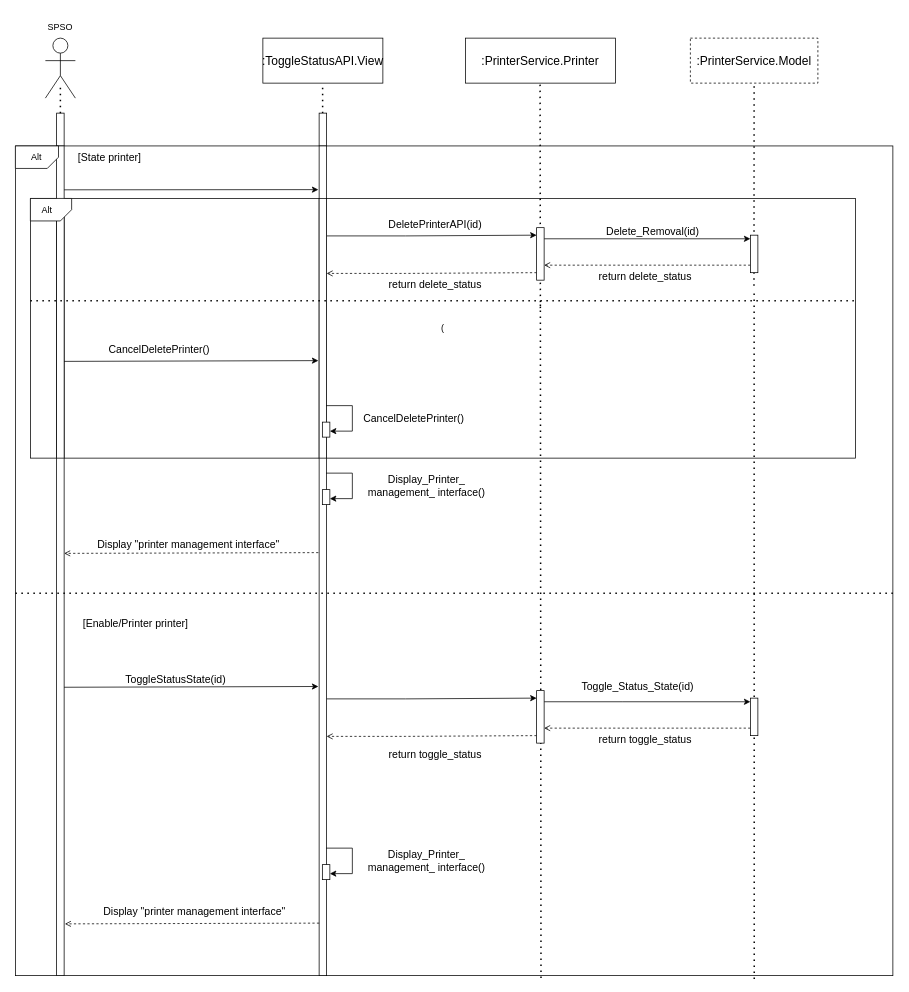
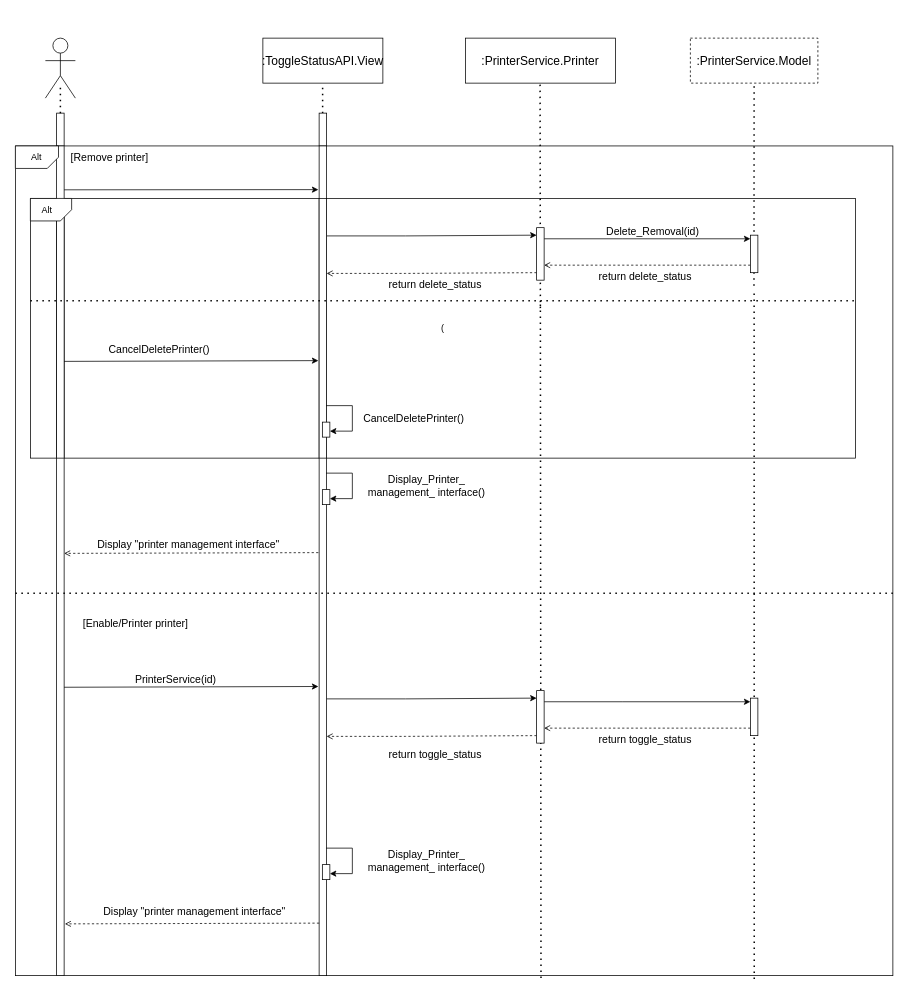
node "SPSO": removed
node "[State printer]": label "[State printer]" -> "[Remove printer]"
node "DeletePrinterAPI(id)": removed
node "ToggleStatusState(id)": label "ToggleStatusState(id)" -> "PrinterService(id)"
node "Toggle_Status_State(id)": removed
